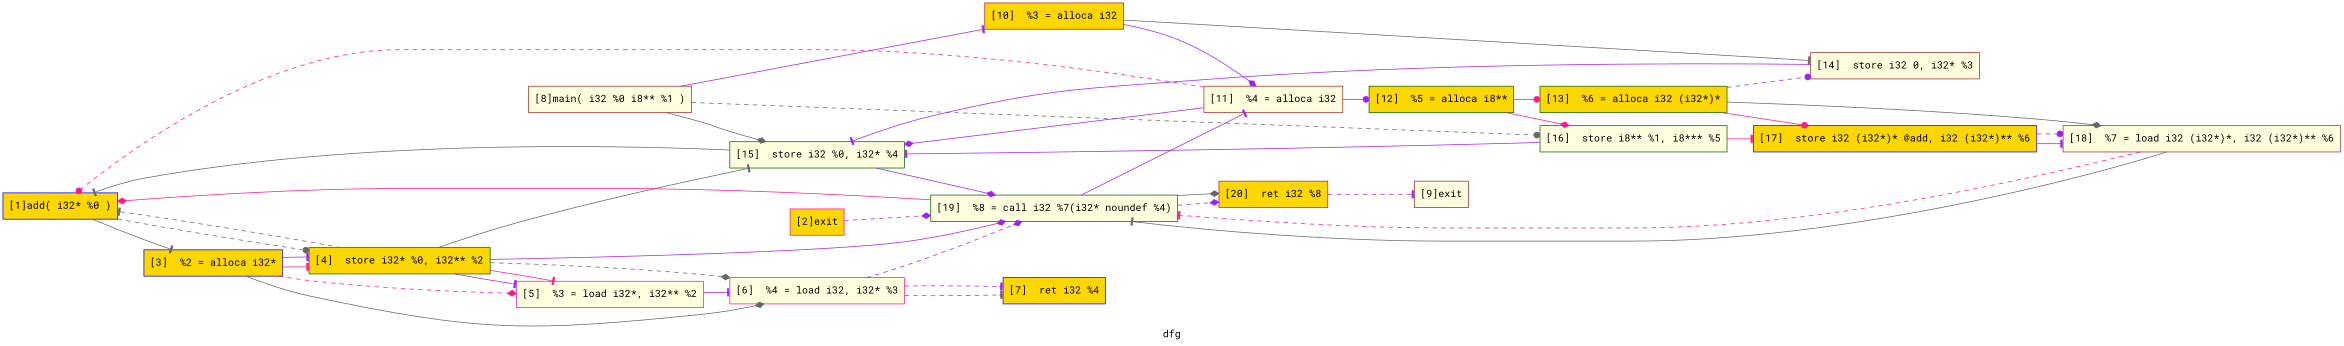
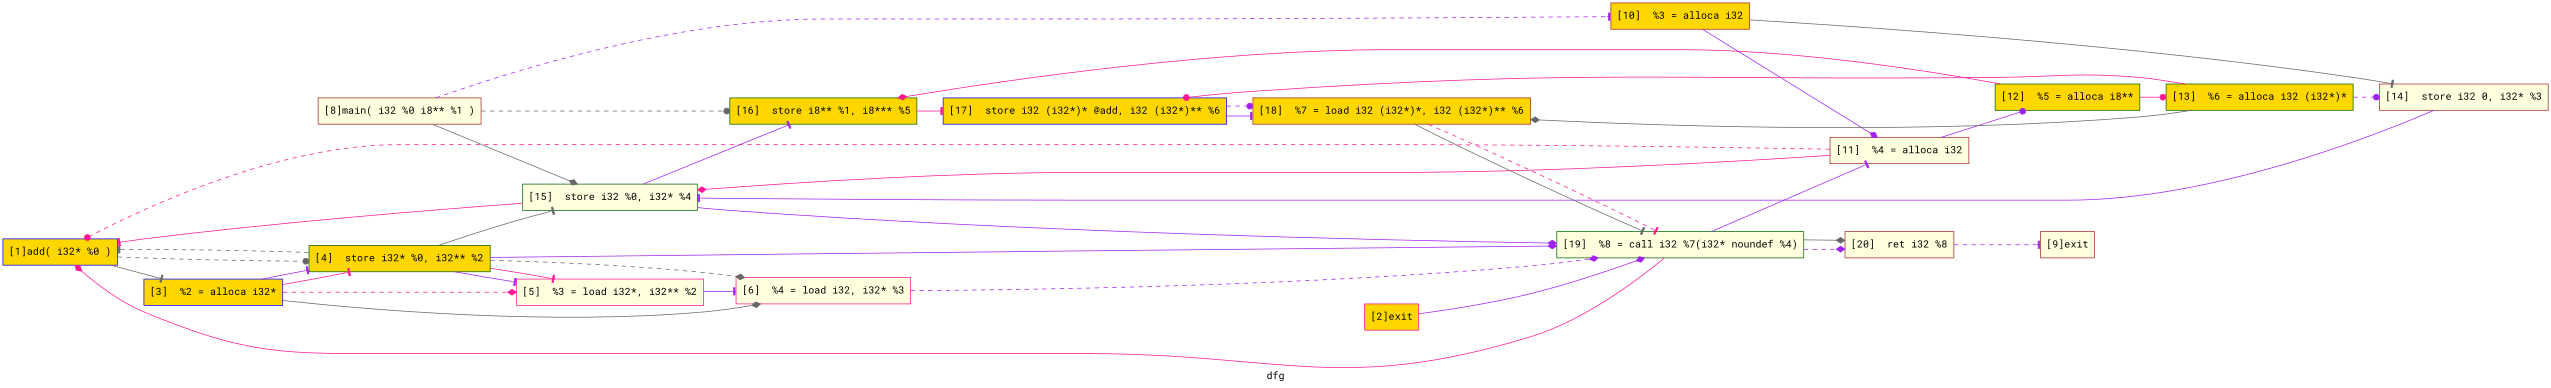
edge "[8]main( i32 %0 i8** %1 )" -> "[10]  %3 = alloca i32": style solid -> dashed
edge "[11]  %4 = alloca i32" -> "[15]  store i32 %0, i32* %4": color purple -> deeppink
node "[16]  store i8** %1, i8*** %5": fillcolor lightyellow -> gold
node "[18]  %7 = load i32 (i32*)*, i32 (i32*)** %6": fillcolor lightyellow -> gold
edge "[16]  store i8** %1, i8*** %5" -> "[15]  store i32 %0, i32* %4": reversed
edge "[15]  store i32 %0, i32* %4" -> "[1]add( i32* %0 )": color gray40 -> deeppink
node "[20]  ret i32 %8": fillcolor gold -> lightyellow
edge "[2]exit" -> "[19]  %8 = call i32 %7(i32* noundef %4)": style dashed -> solid
node "[7]  ret i32 %4": removed
